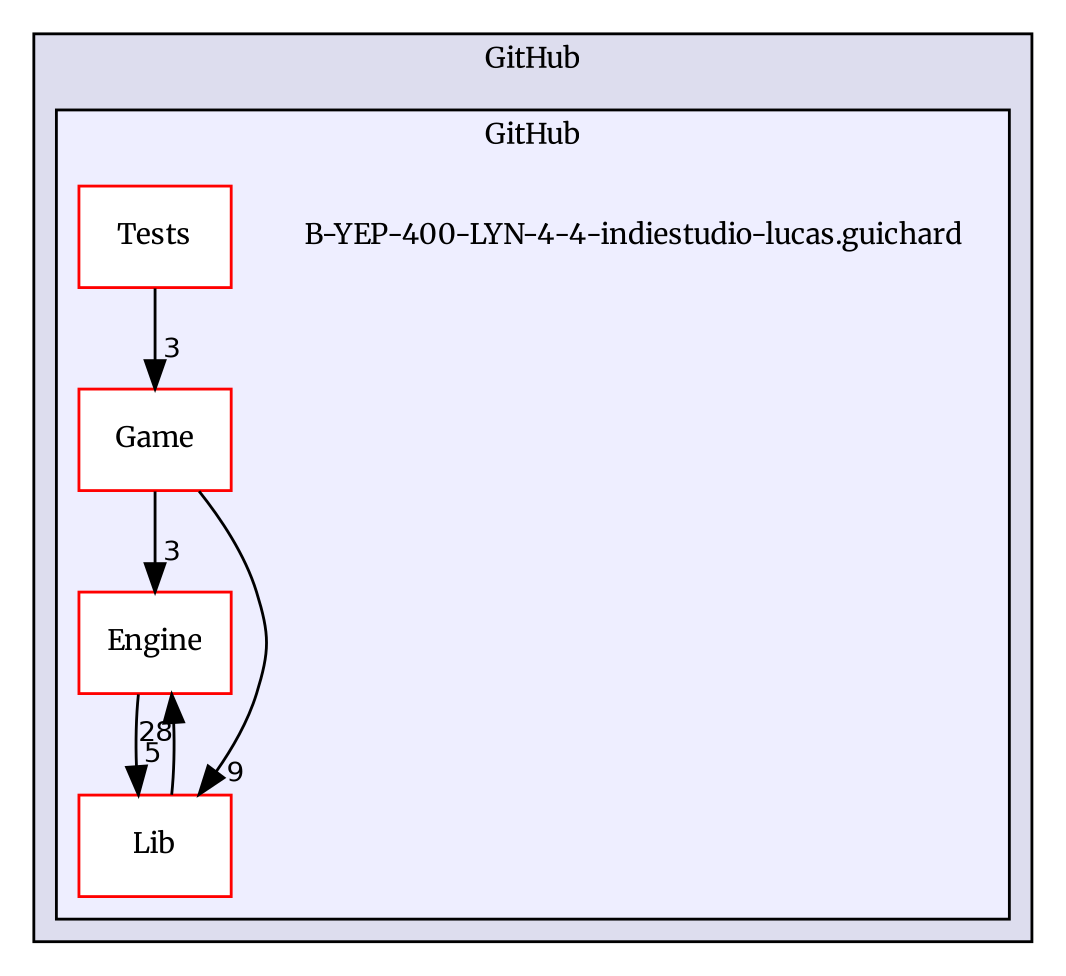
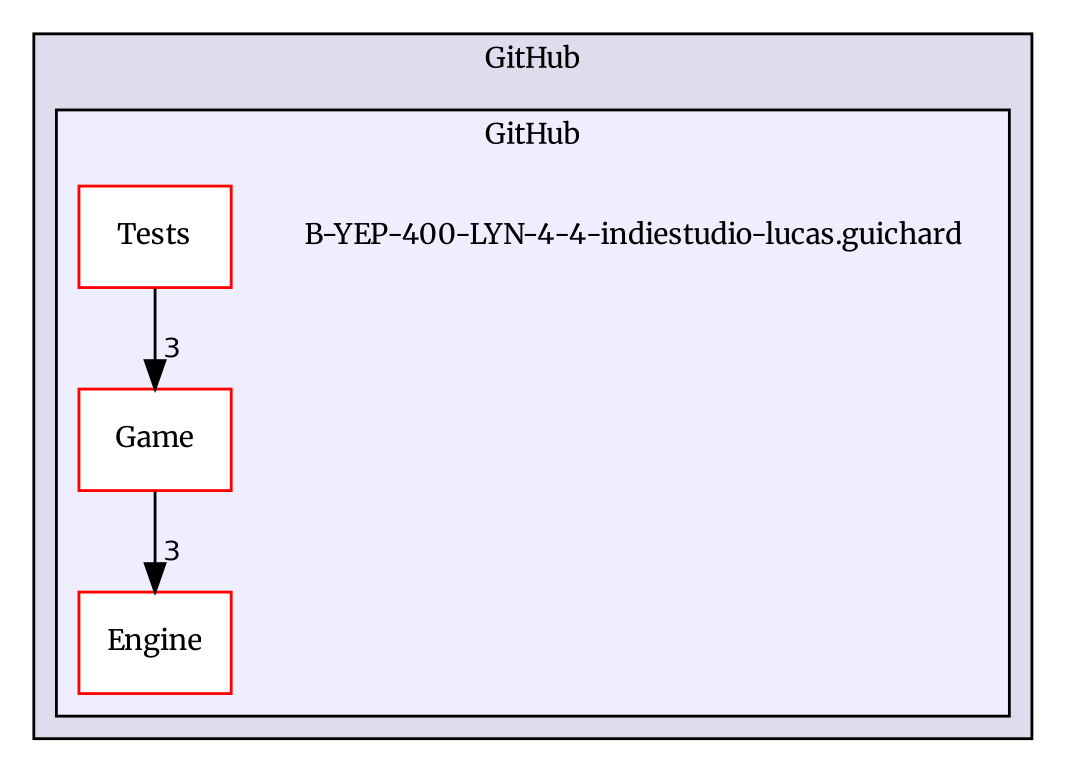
node "Lib": removed
